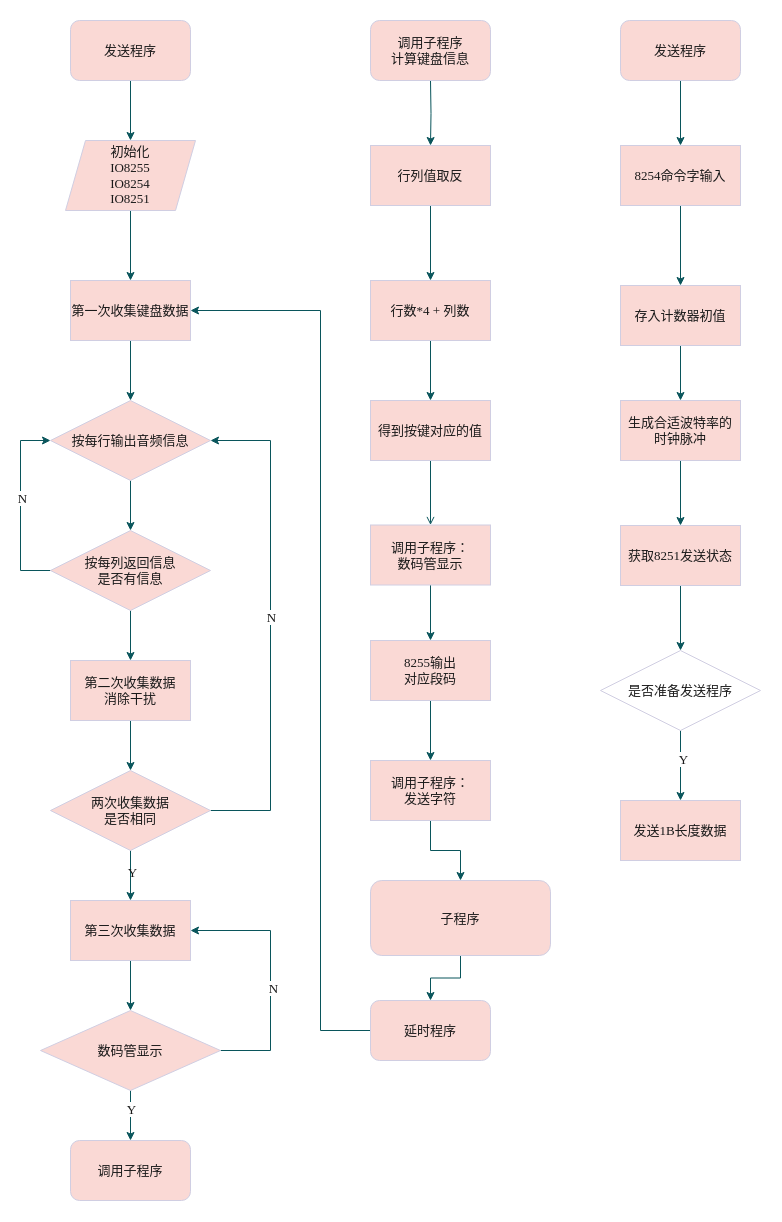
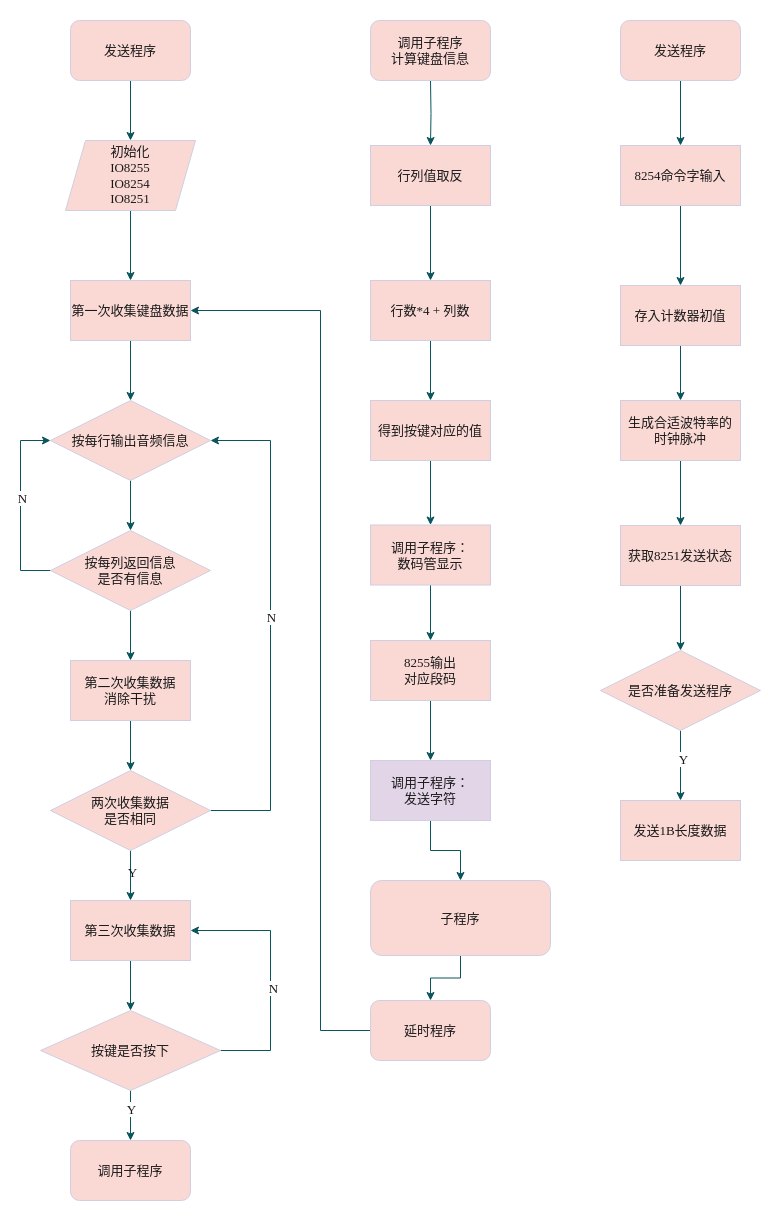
edge "得到按键对应的值" -> "调用子程序：数码管显示": arrowhead open -> classic
node "是否准备发送程序": fillcolor #ffffff -> #fad9d5
node "调用子程序：发送字符": fillcolor #fad9d5 -> #e1d5e7
node "数码管显示": label "数码管显示" -> "按键是否按下"
